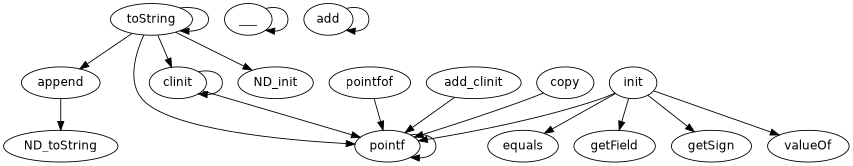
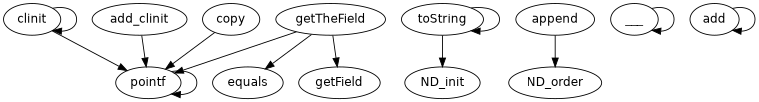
edge "toString" -> "clinit": removed
edge "toString" -> "append": removed
node "pointfof": removed
node "init": label "init" -> "getTheField"
edge "toString" -> "pointf": removed
node "ND_toString": label "ND_toString" -> "ND_order"
node "getSign": removed
node "valueOf": removed
